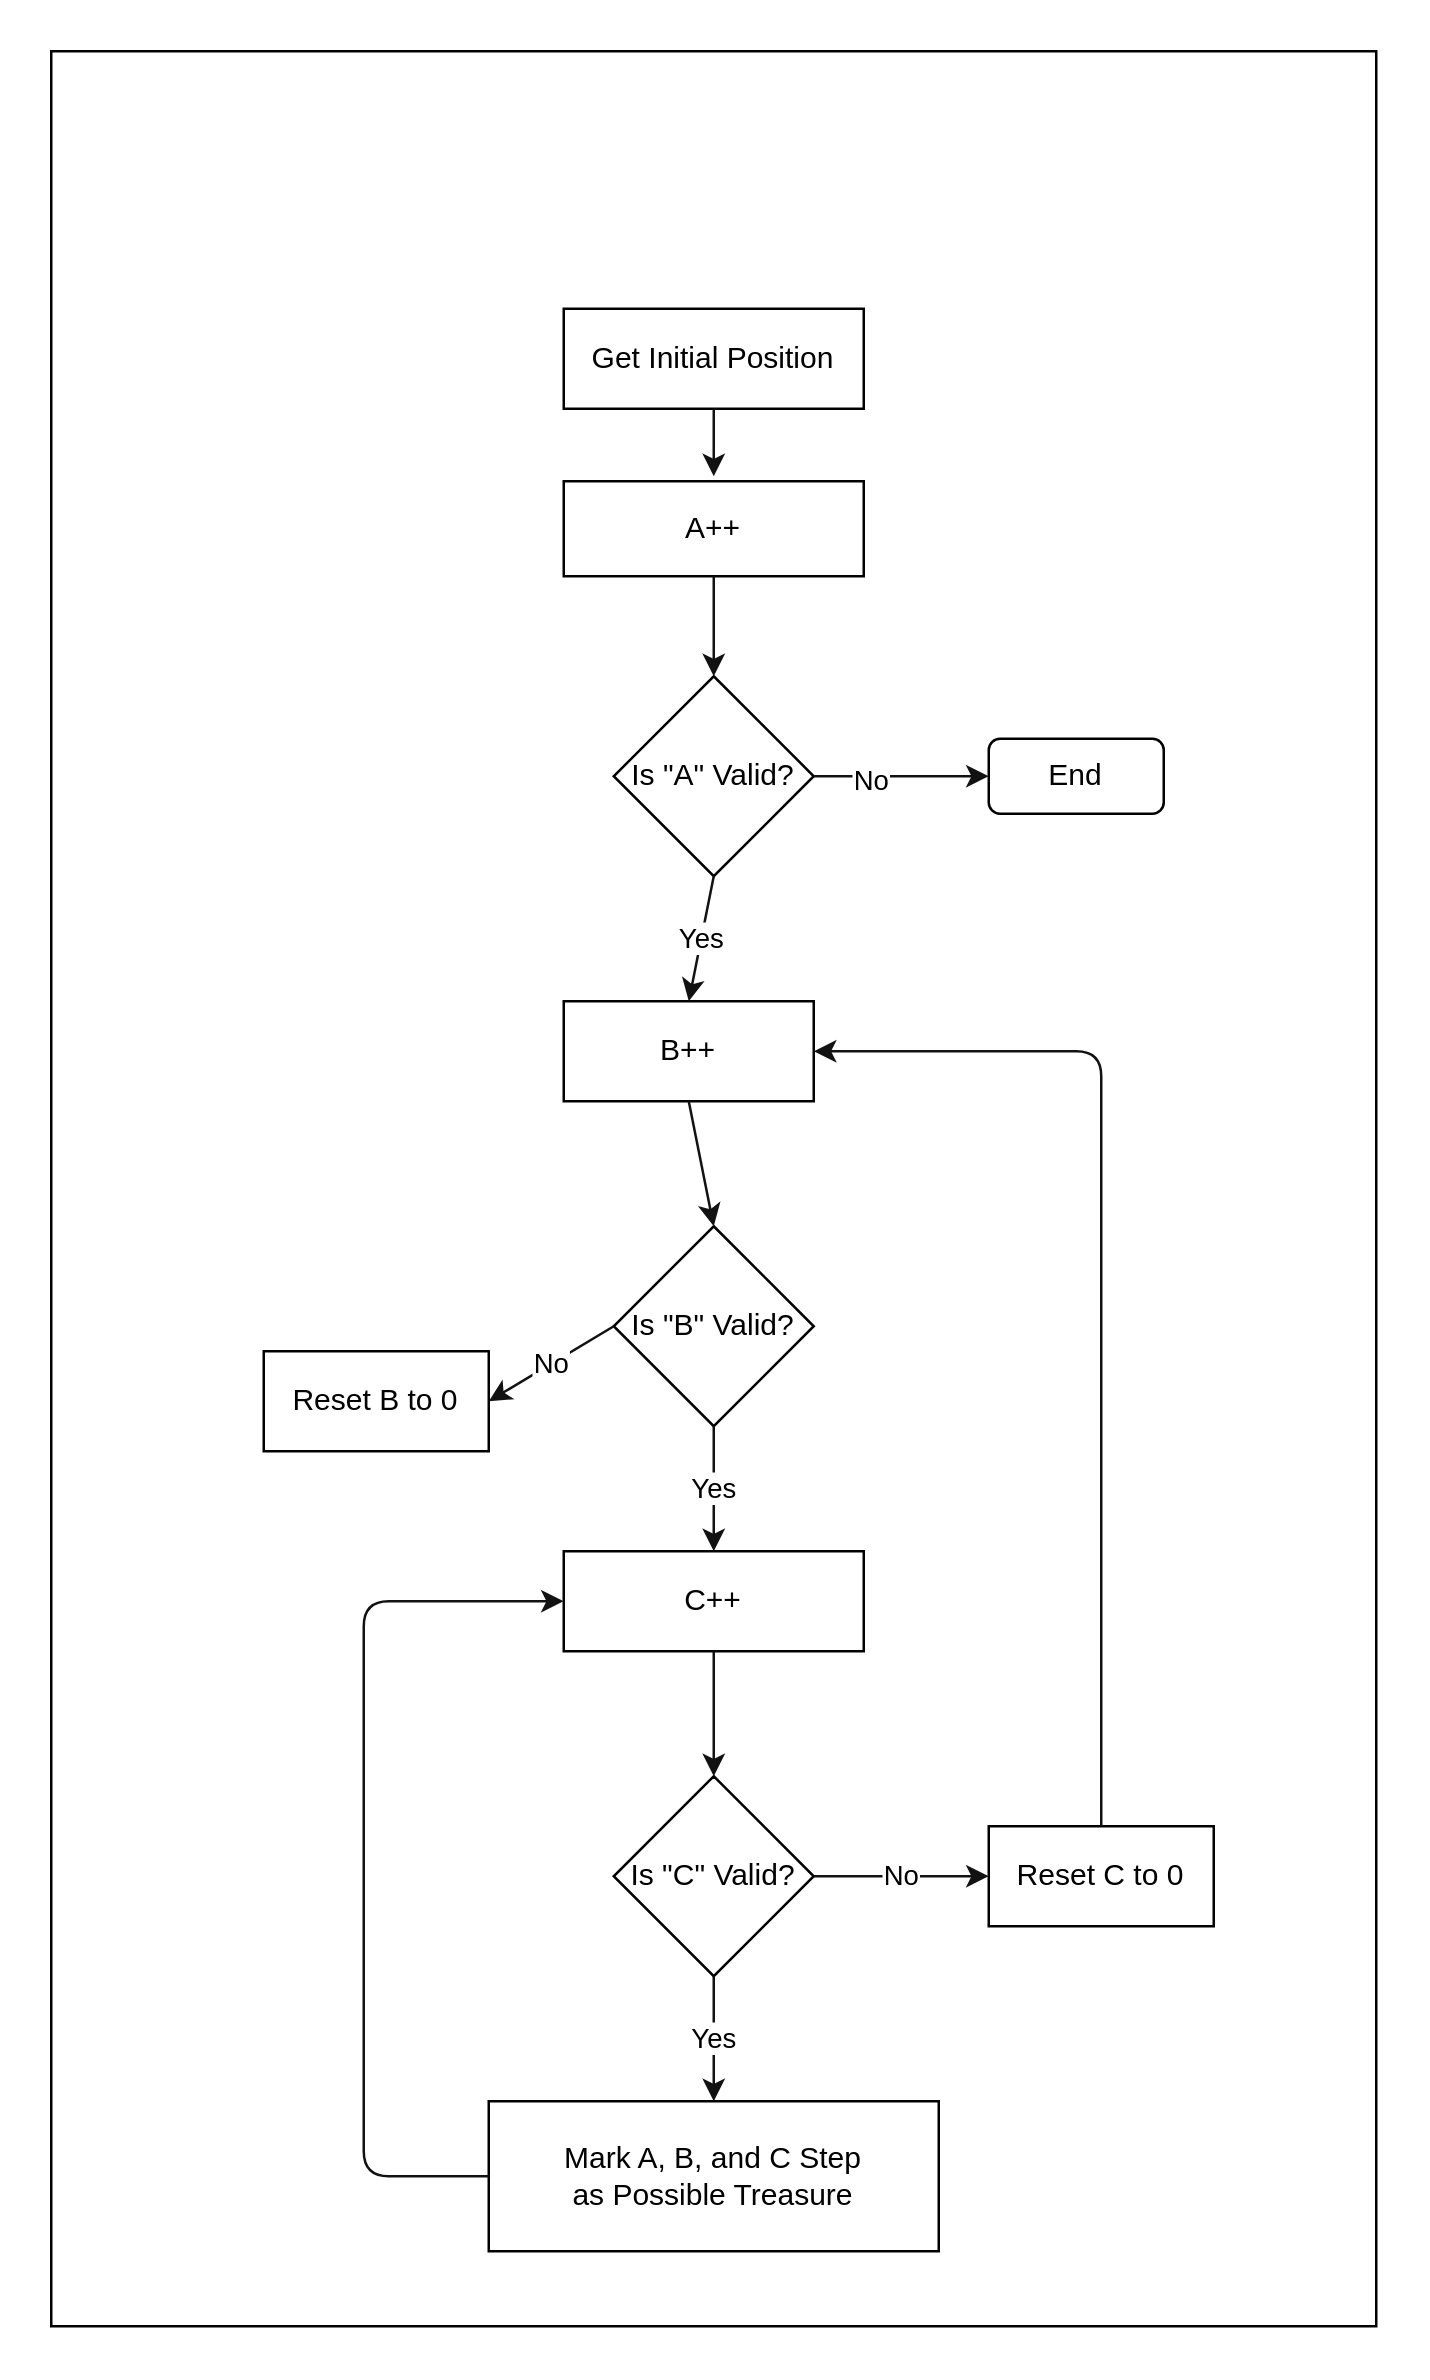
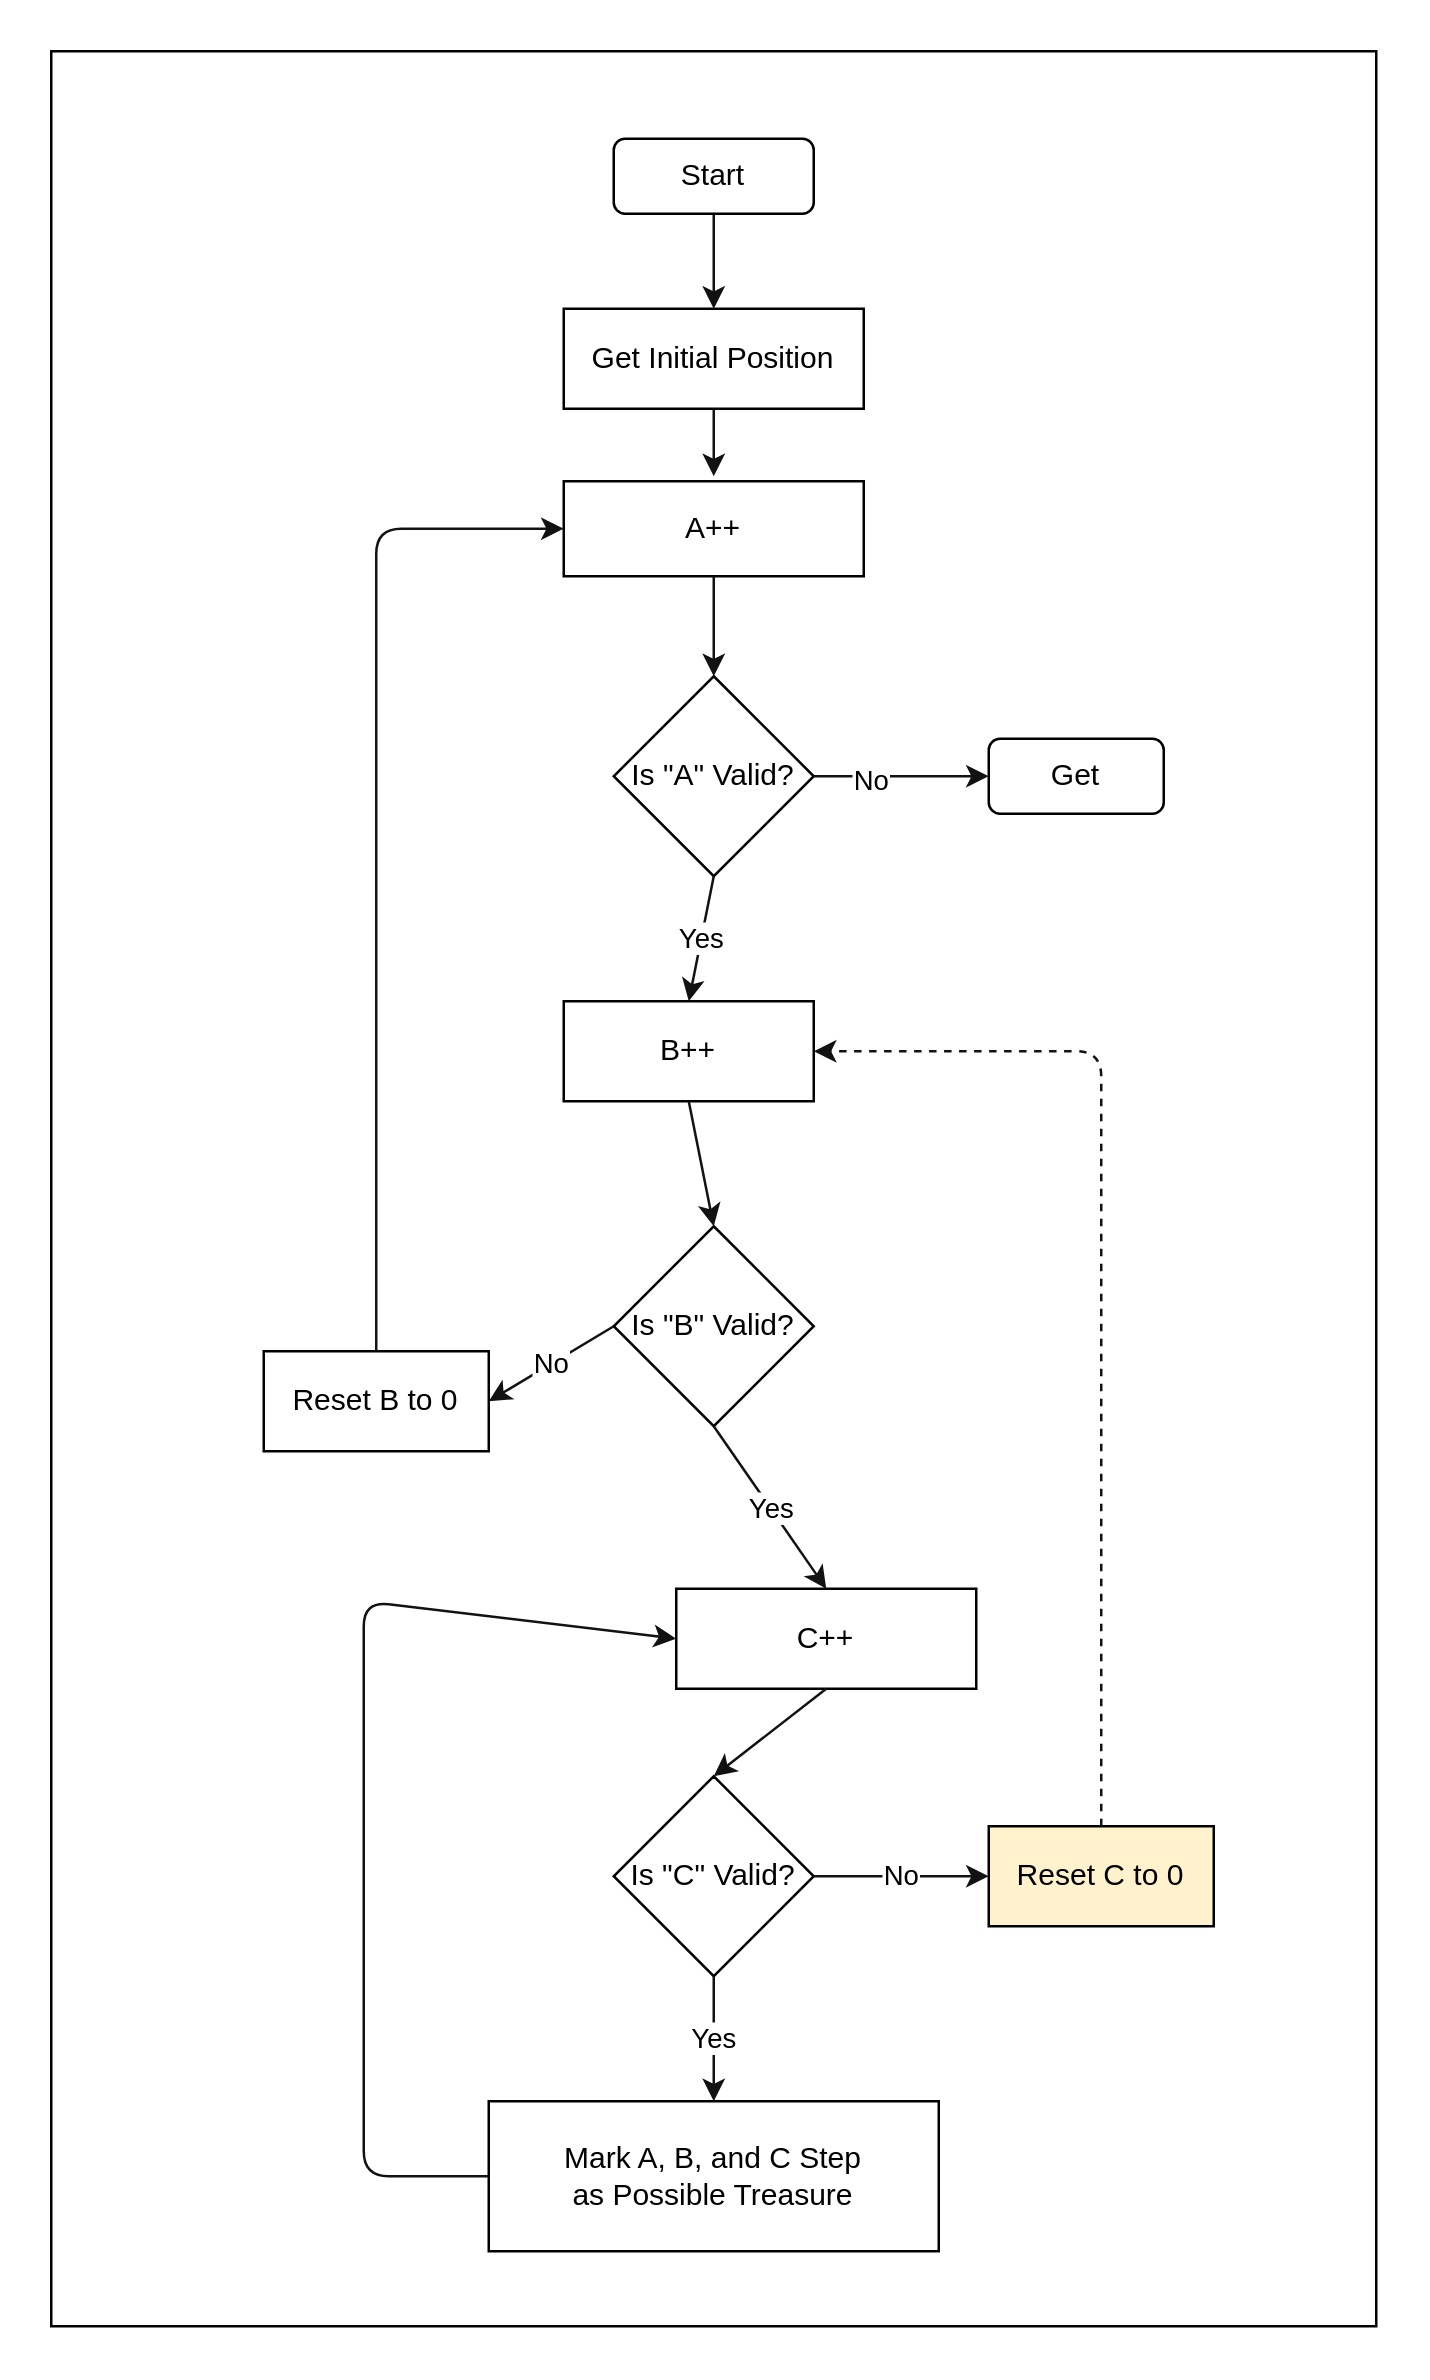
node "Start": added
edge "Start" -> "Get Initial Position": added
node "End": label "End" -> "Get"
edge "Reset B to 0" -> "A++": added
edge "Reset C to 0" -> "B++": style solid -> dashed
node "C++": moved (714, 1601) -> (826, 1639)
node "Reset C to 0": fillcolor #ffffff -> #fff2cc
